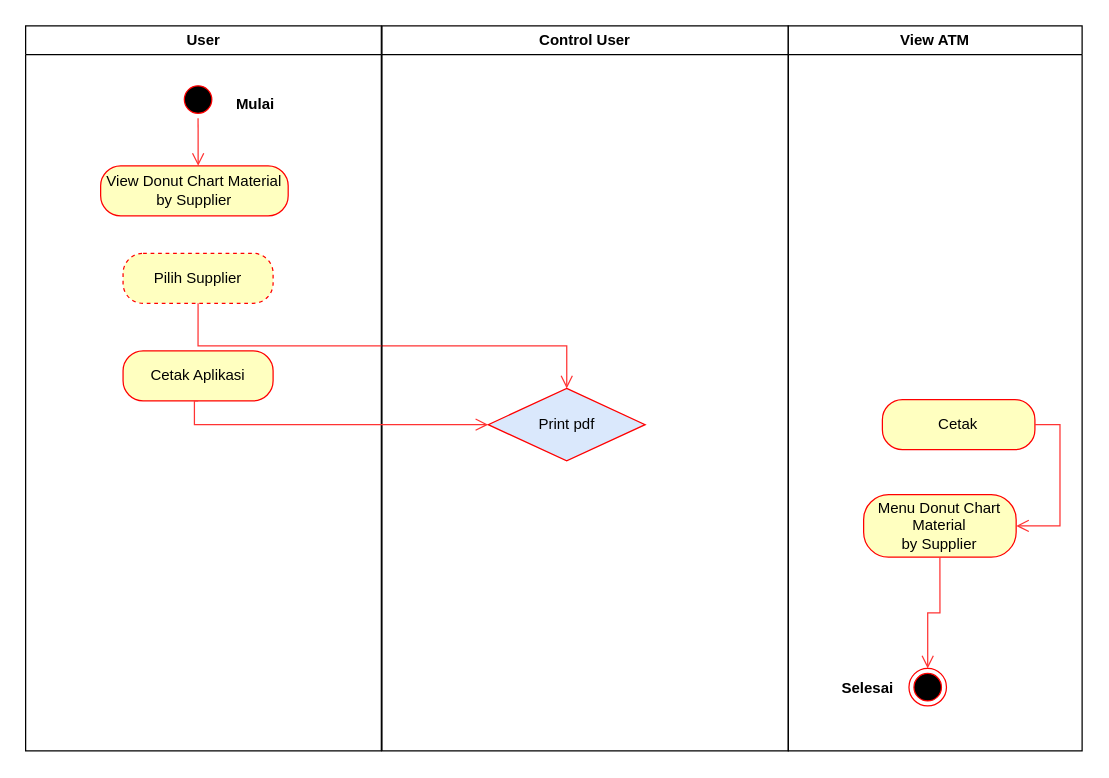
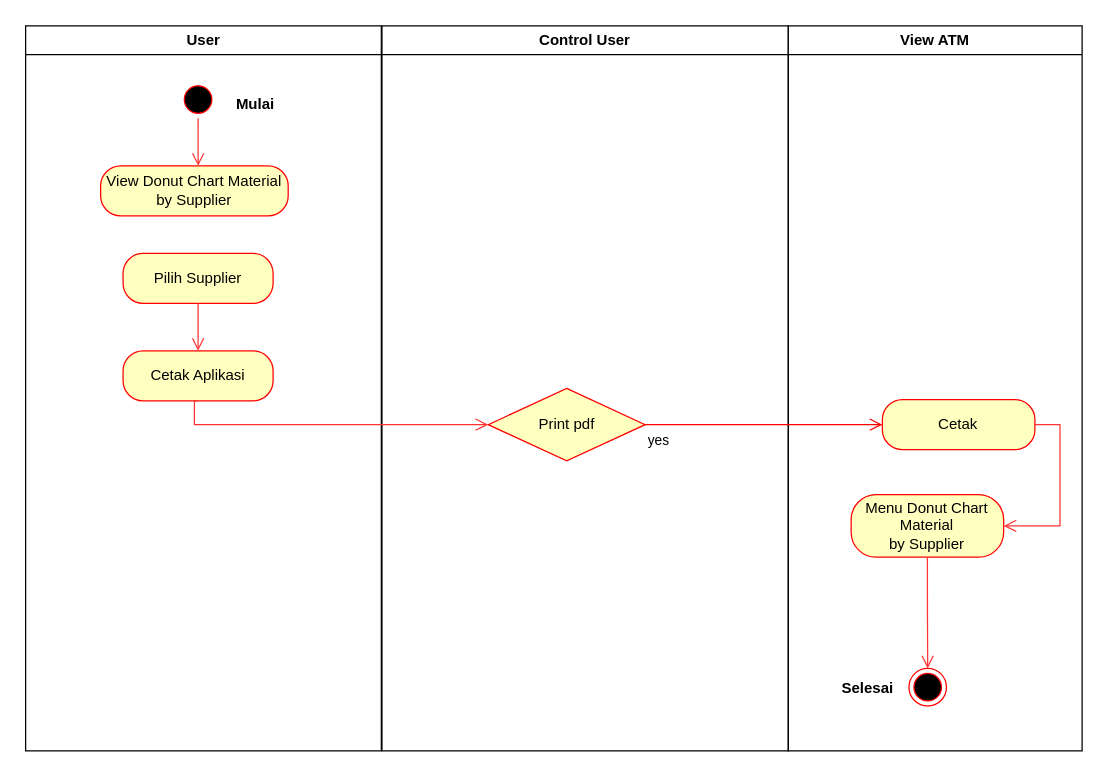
node "Pilih Supplier": style dashed -> solid
edge "Pilih Supplier" -> "Print pdf": now "Pilih Supplier" -> "Cetak Aplikasi"
node "Print pdf": fillcolor #dae8fc -> #ffffc0
edge "Print pdf" -> "Cetak": added, label "yes"
node "Menu Donut Chart Material by Supplier": moved (940, 526) -> (927, 526)
